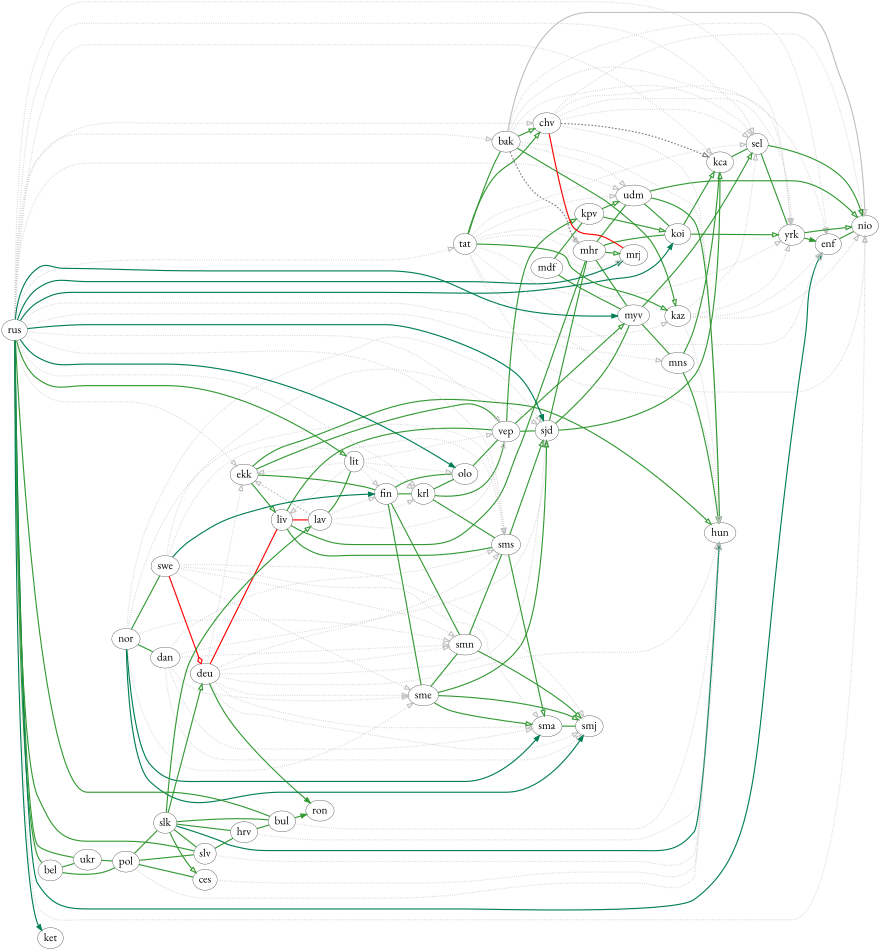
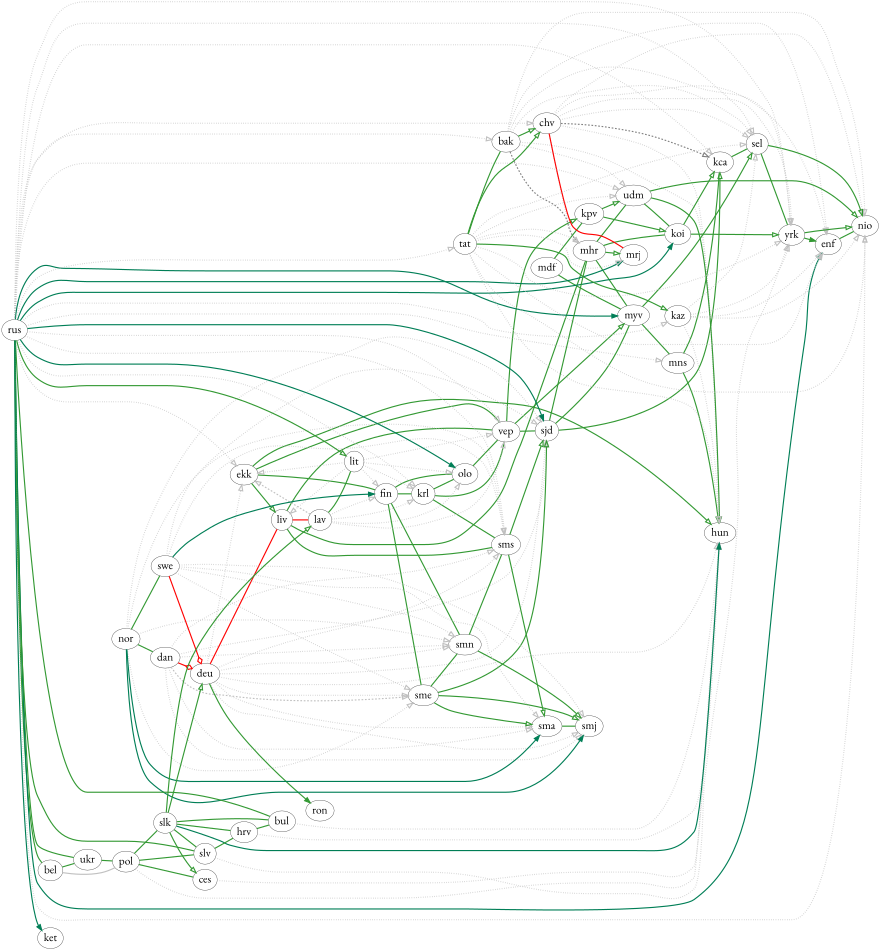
edge "bak" -> "nio": style solid -> dotted
edge "bak" -> "kaz": removed
edge "tat" -> "enf": arrowhead onormal -> normal
edge "lav" -> "olo": added
edge "dan" -> "deu": added
edge "dan" -> "sme": style dotted -> dashed
edge "bul" -> "ron": removed
edge "slv" -> "hun": now "slv" -> "yrk"
edge "pol" -- "bel": color #339933ff -> #c0c0c0ff
